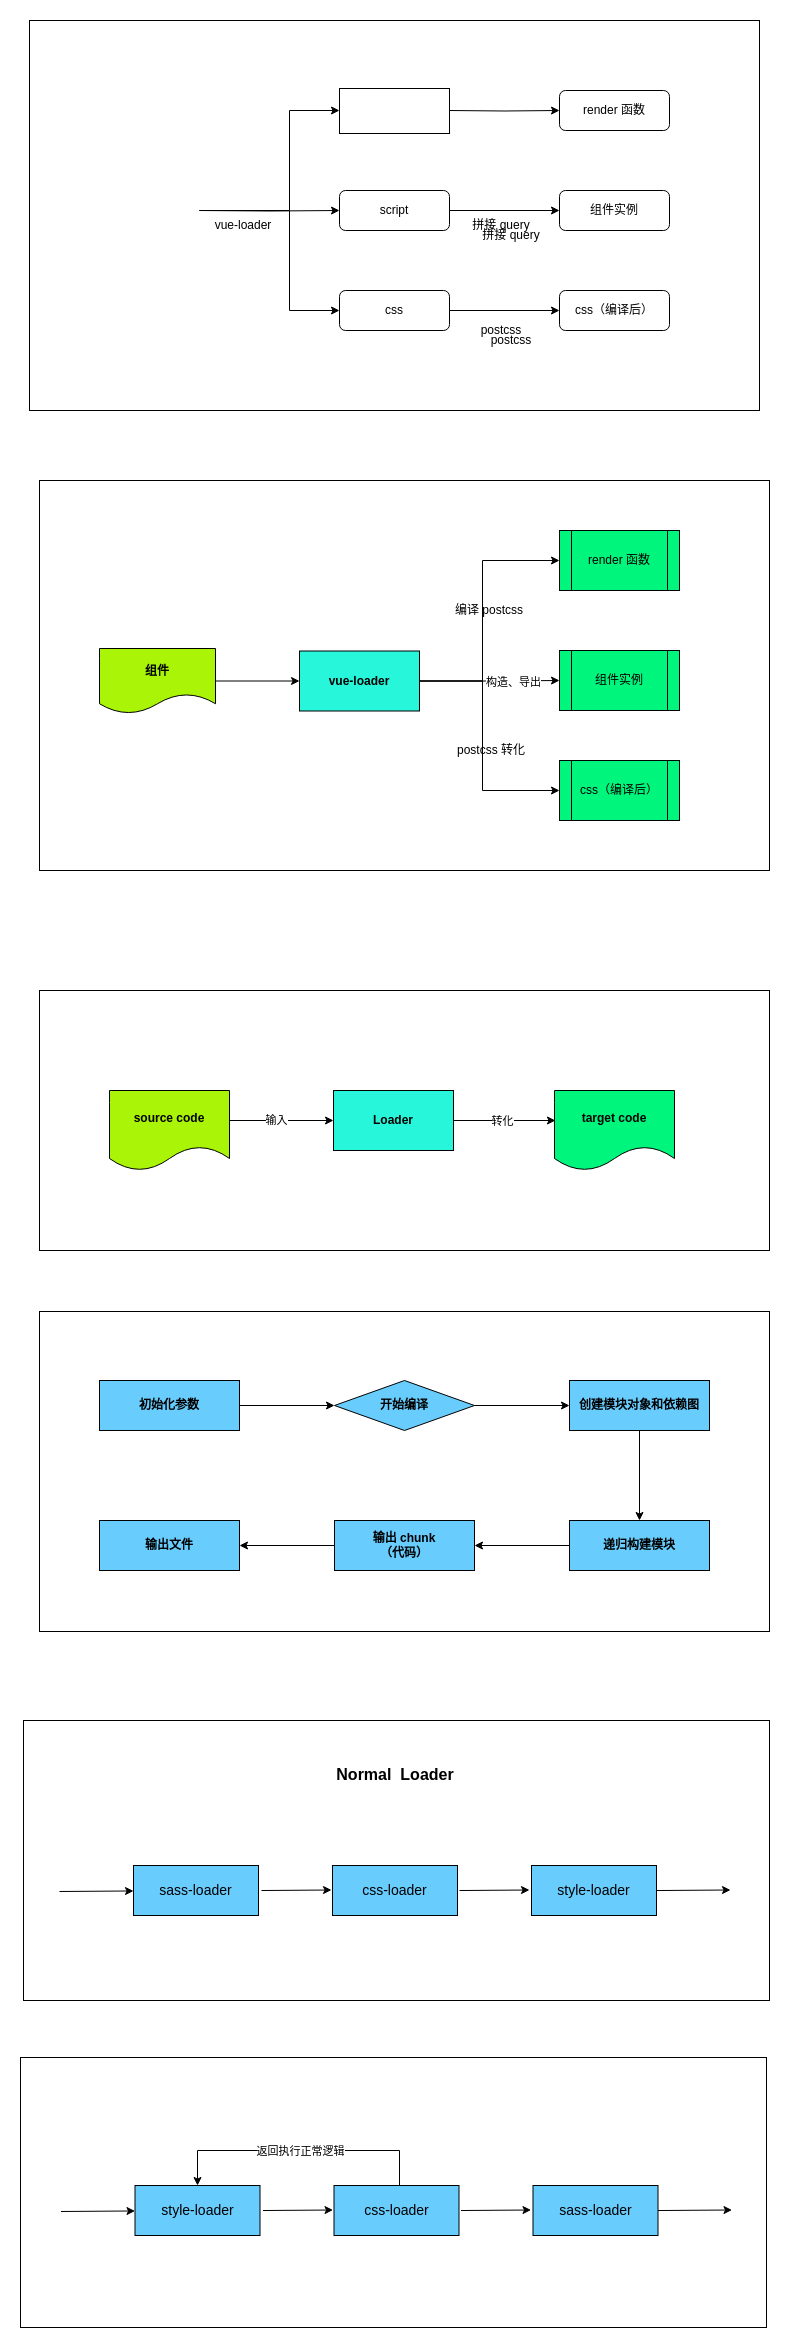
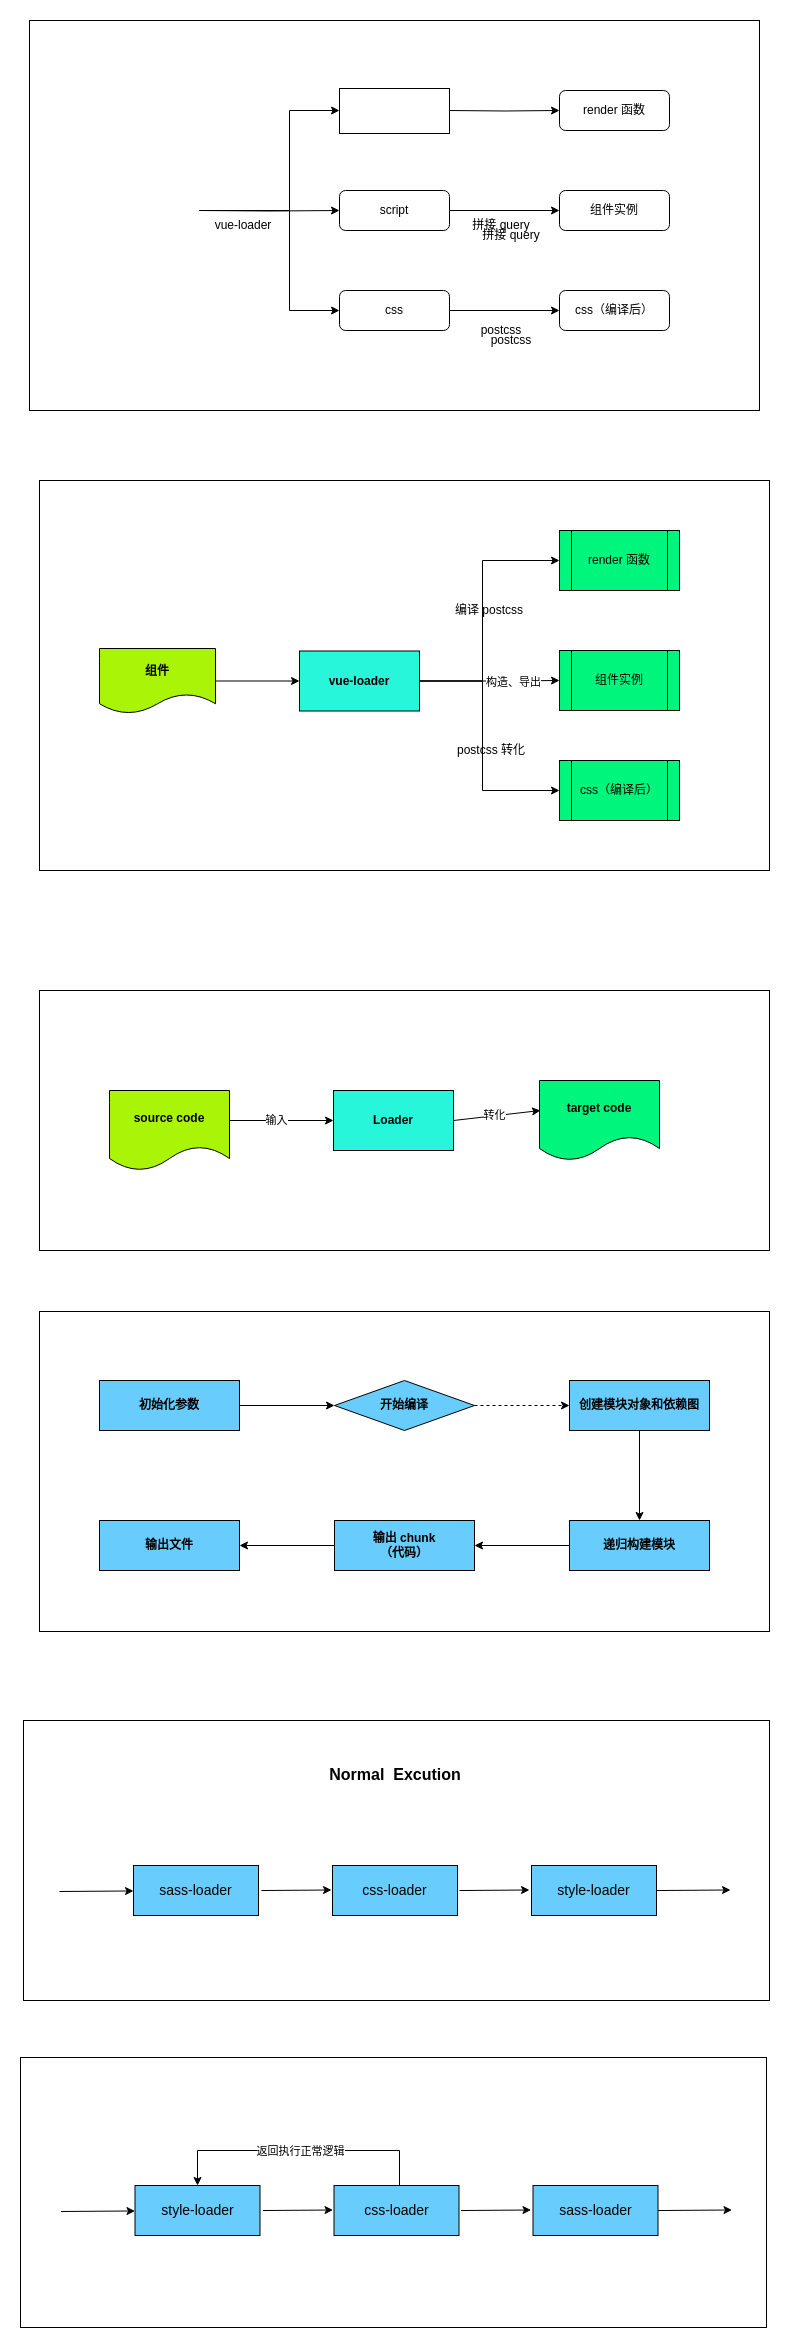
node "target code": moved (615, 1131) -> (600, 1121)
edge "开始编译" -> "创建模块对象和依赖图": style solid -> dashed
node "Normal Loader": label "Normal Loader" -> "Normal Excution"
